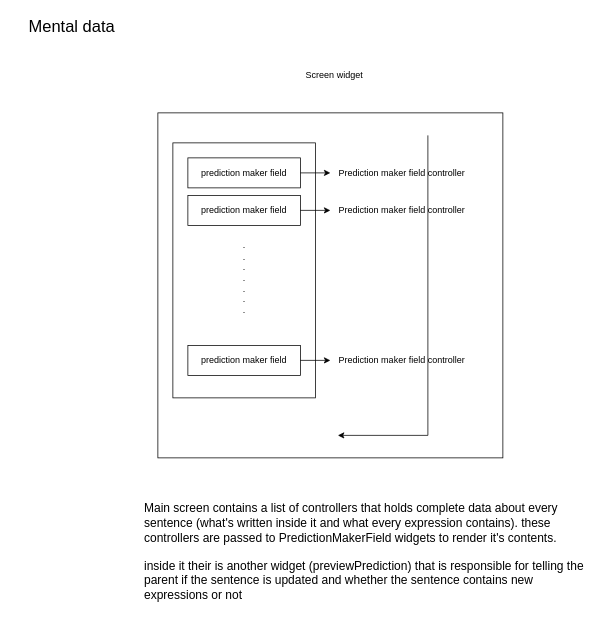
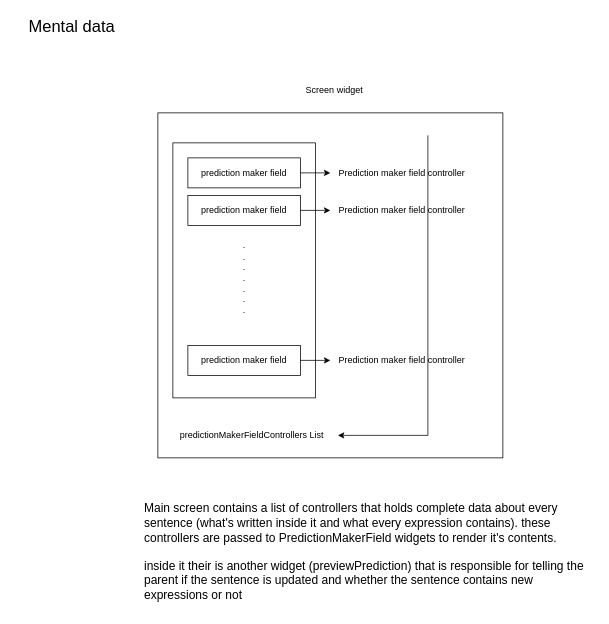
node "Screen widget": moved (334, 75) -> (334, 90)
node "predictionMakerFieldControllers List": added
